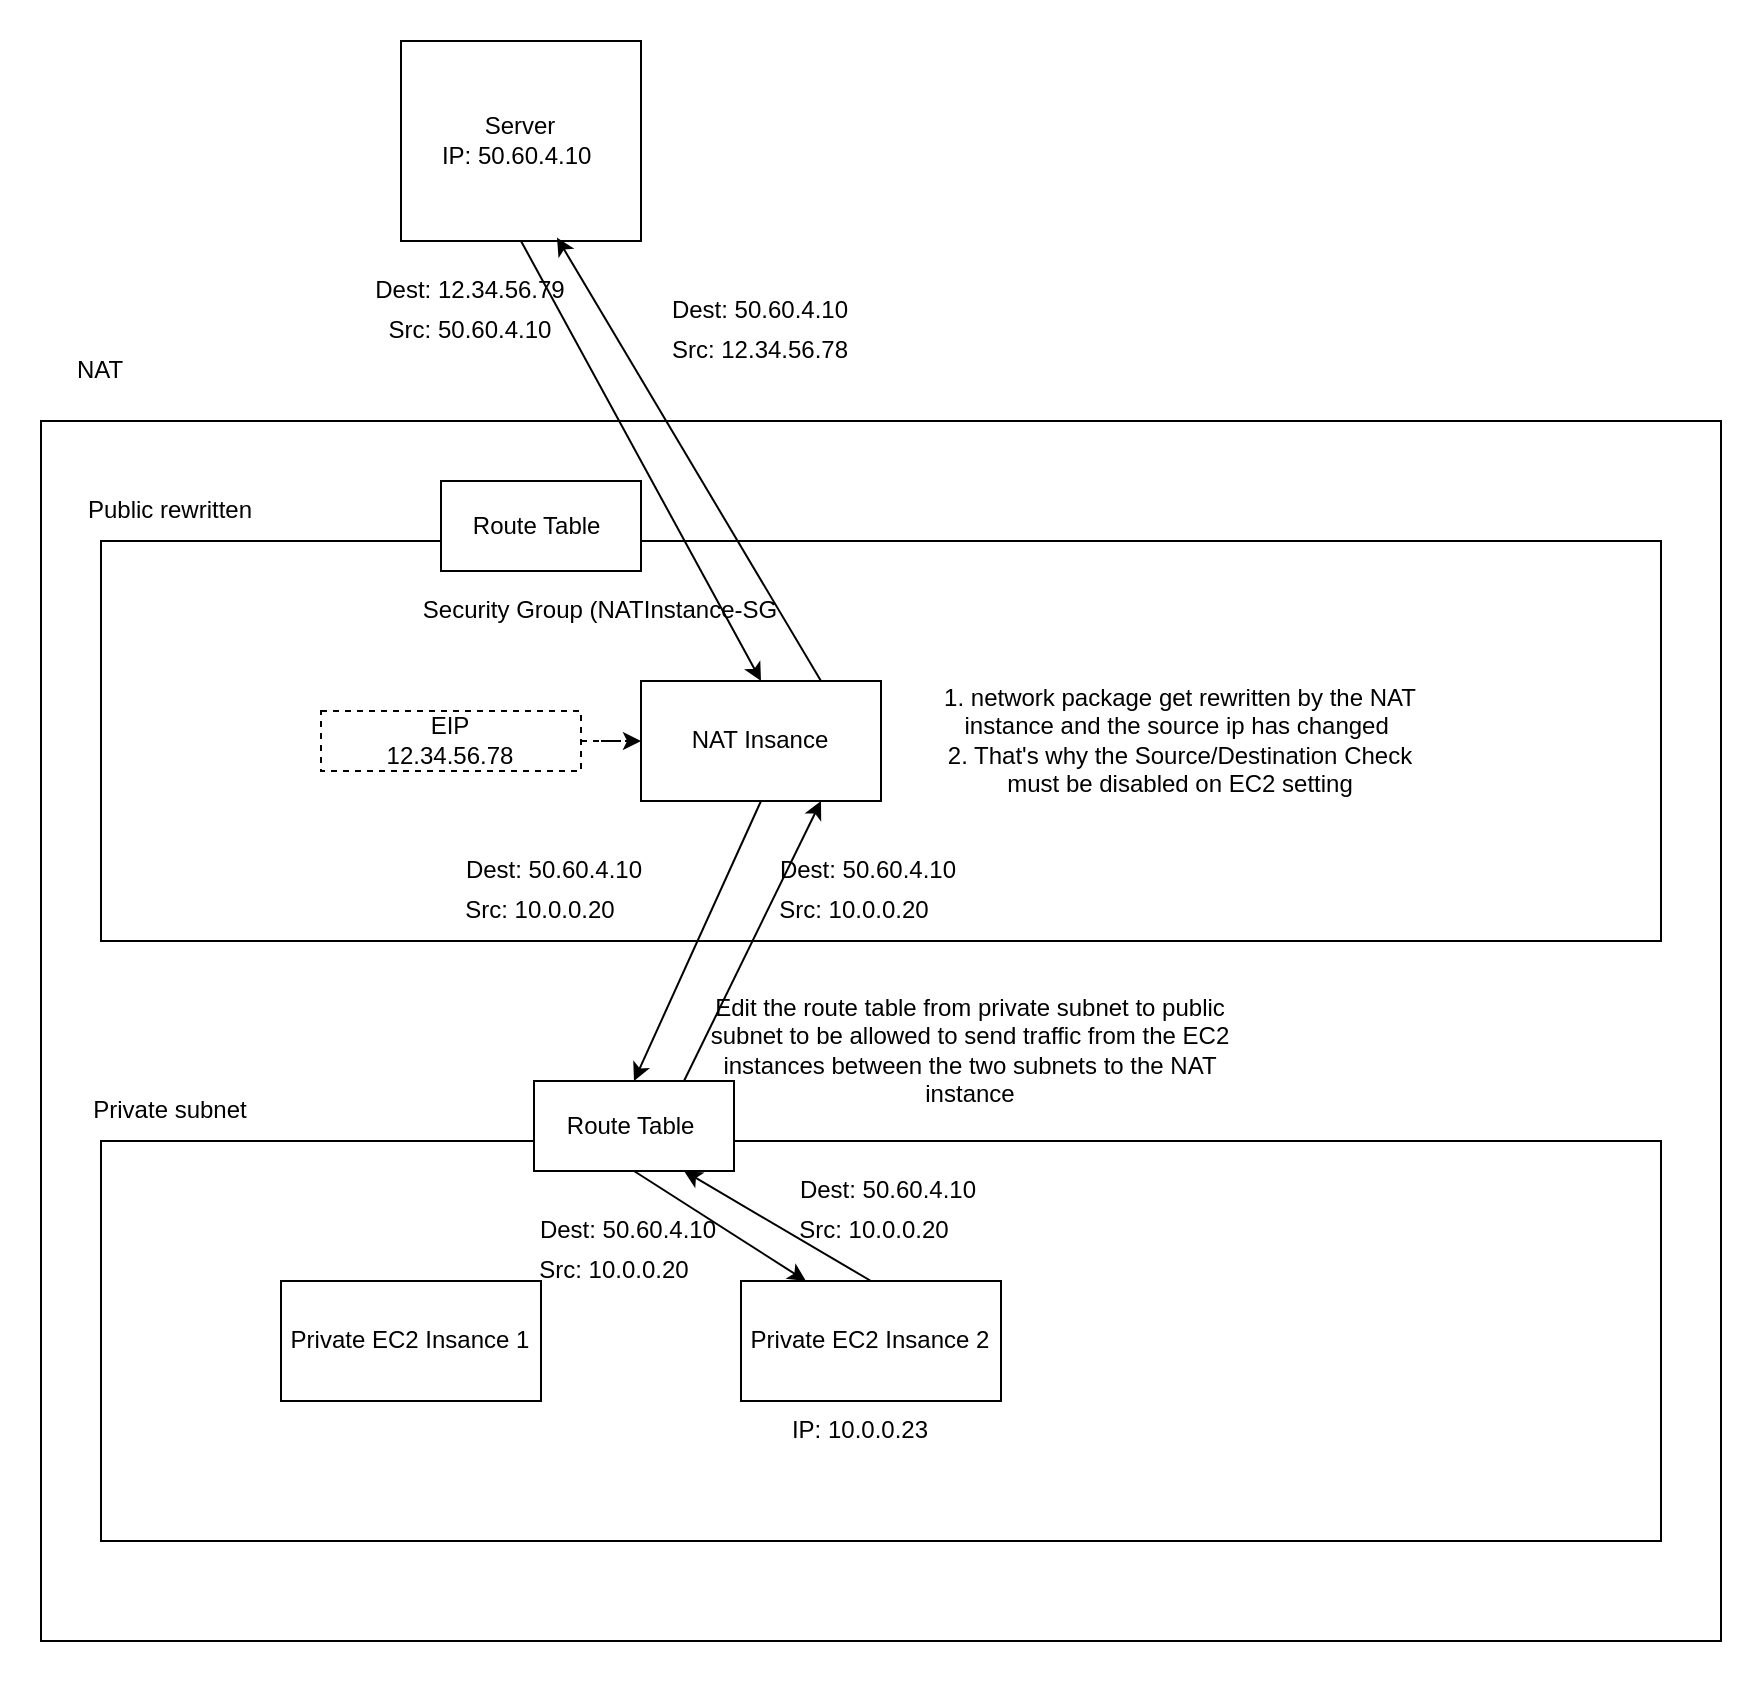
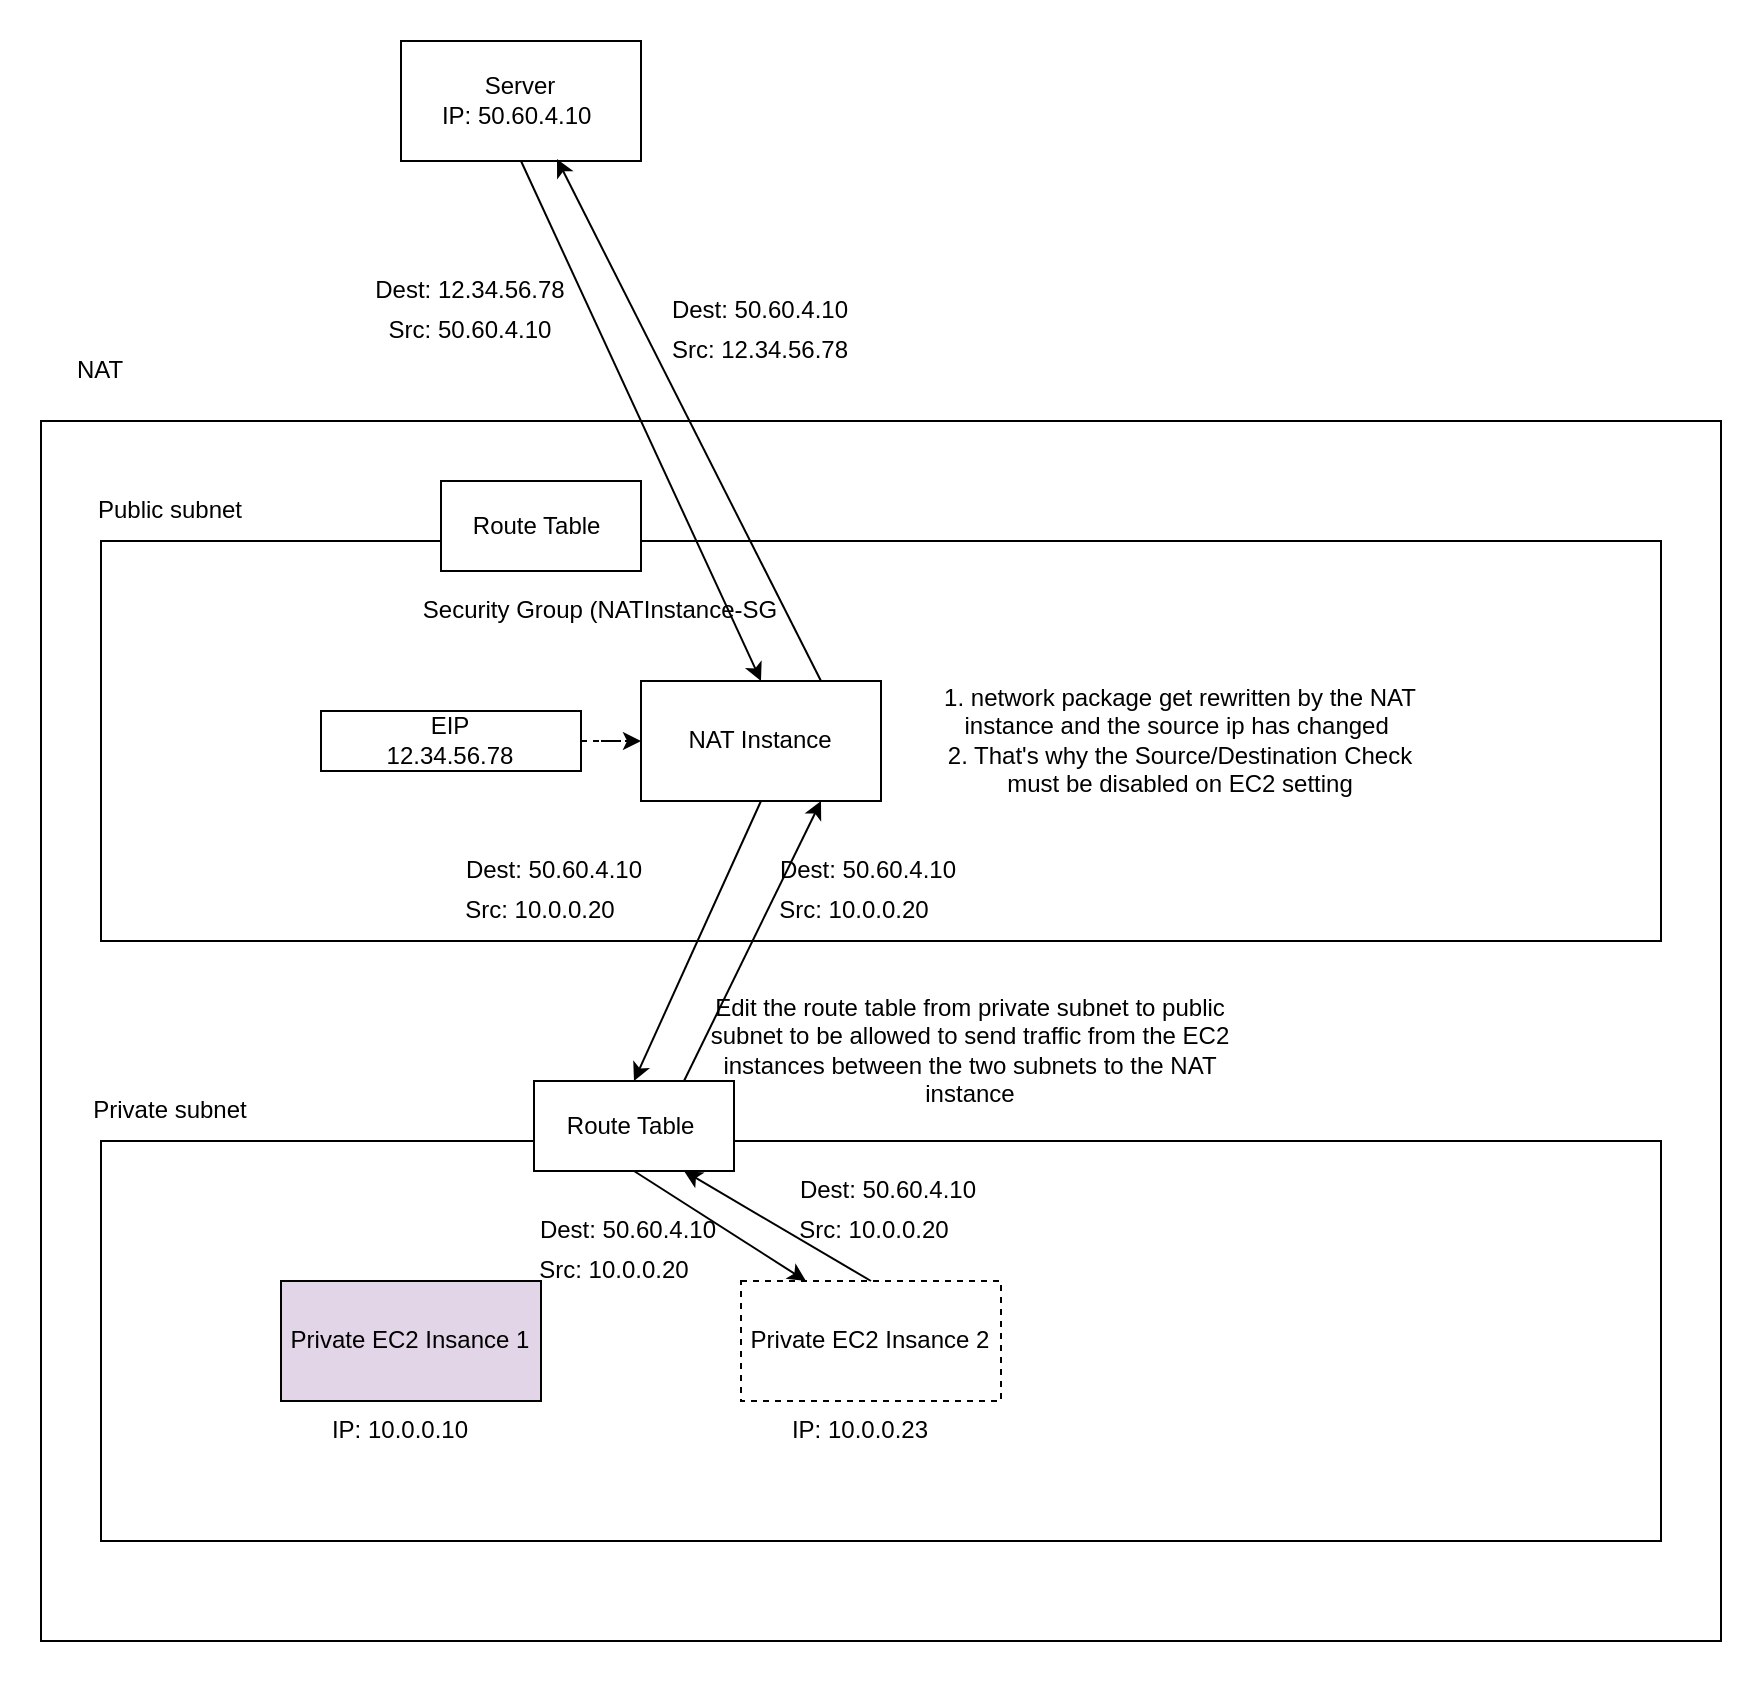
node "Server IP: 50.60.4.10": size 240x200 -> 240x120
node "Dest: 12.34.56.79": label "Dest: 12.34.56.79" -> "Dest: 12.34.56.78"
node "Public rewritten": label "Public rewritten" -> "Public subnet"
node "EIP 12.34.56.78": style dashed -> solid
node "NAT Insance": label "NAT Insance" -> "NAT Instance"
node "Private EC2 Insance 1": fillcolor #ffffff -> #e1d5e7
node "Private EC2 Insance 2": style solid -> dashed
node "IP: 10.0.0.10": added
